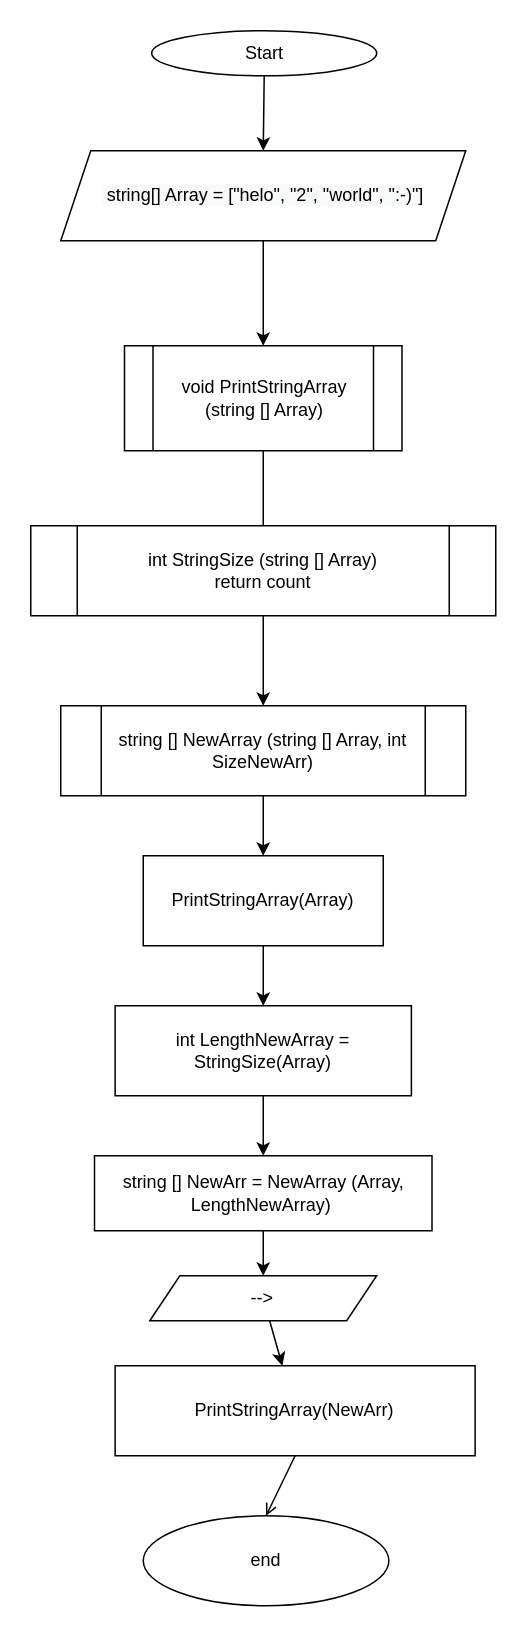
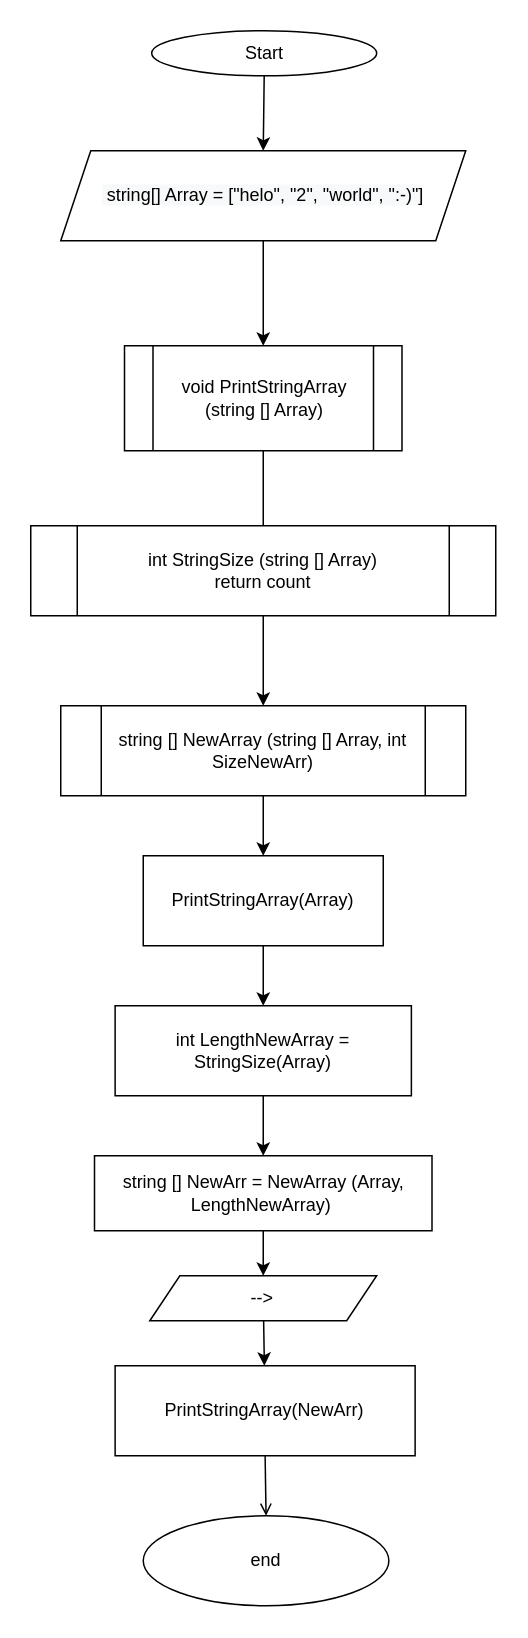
node "PrintStringArray(NewArr)": size 360x90 -> 300x90
